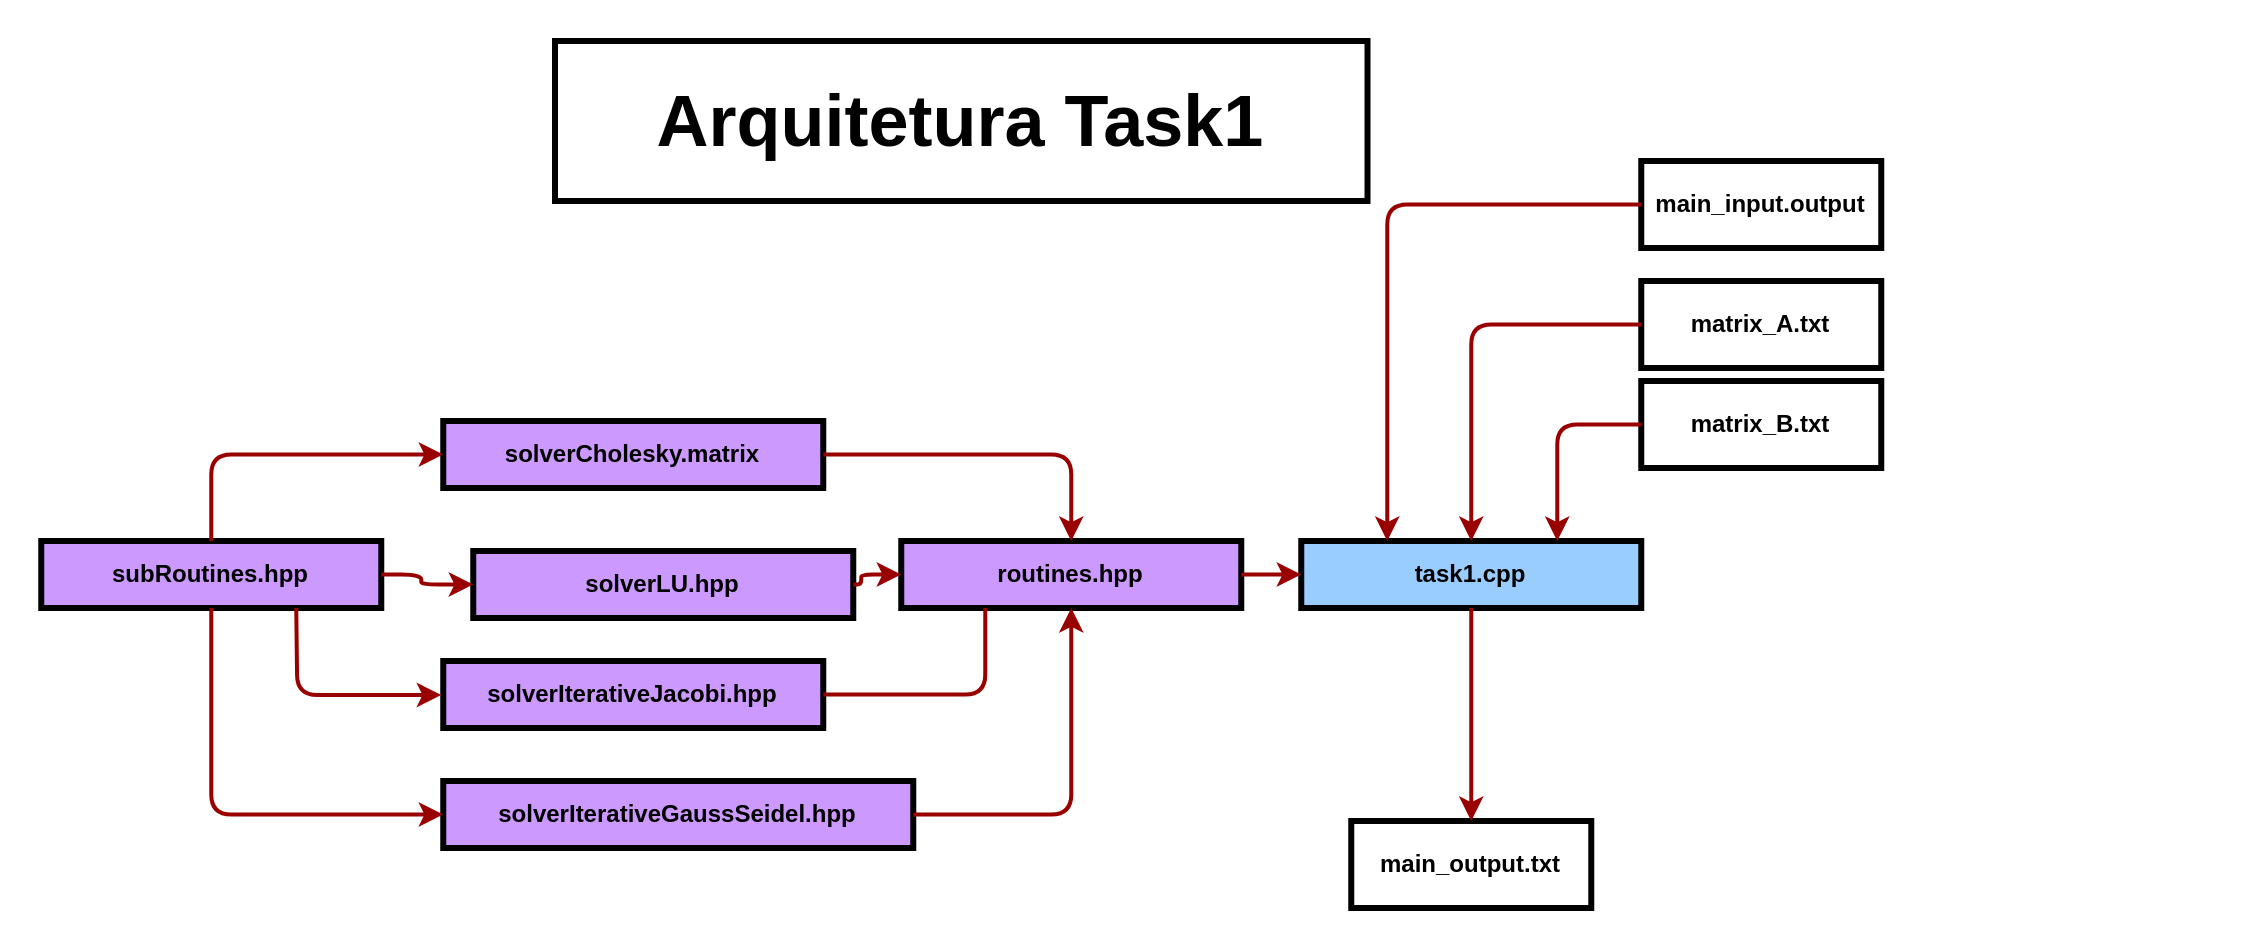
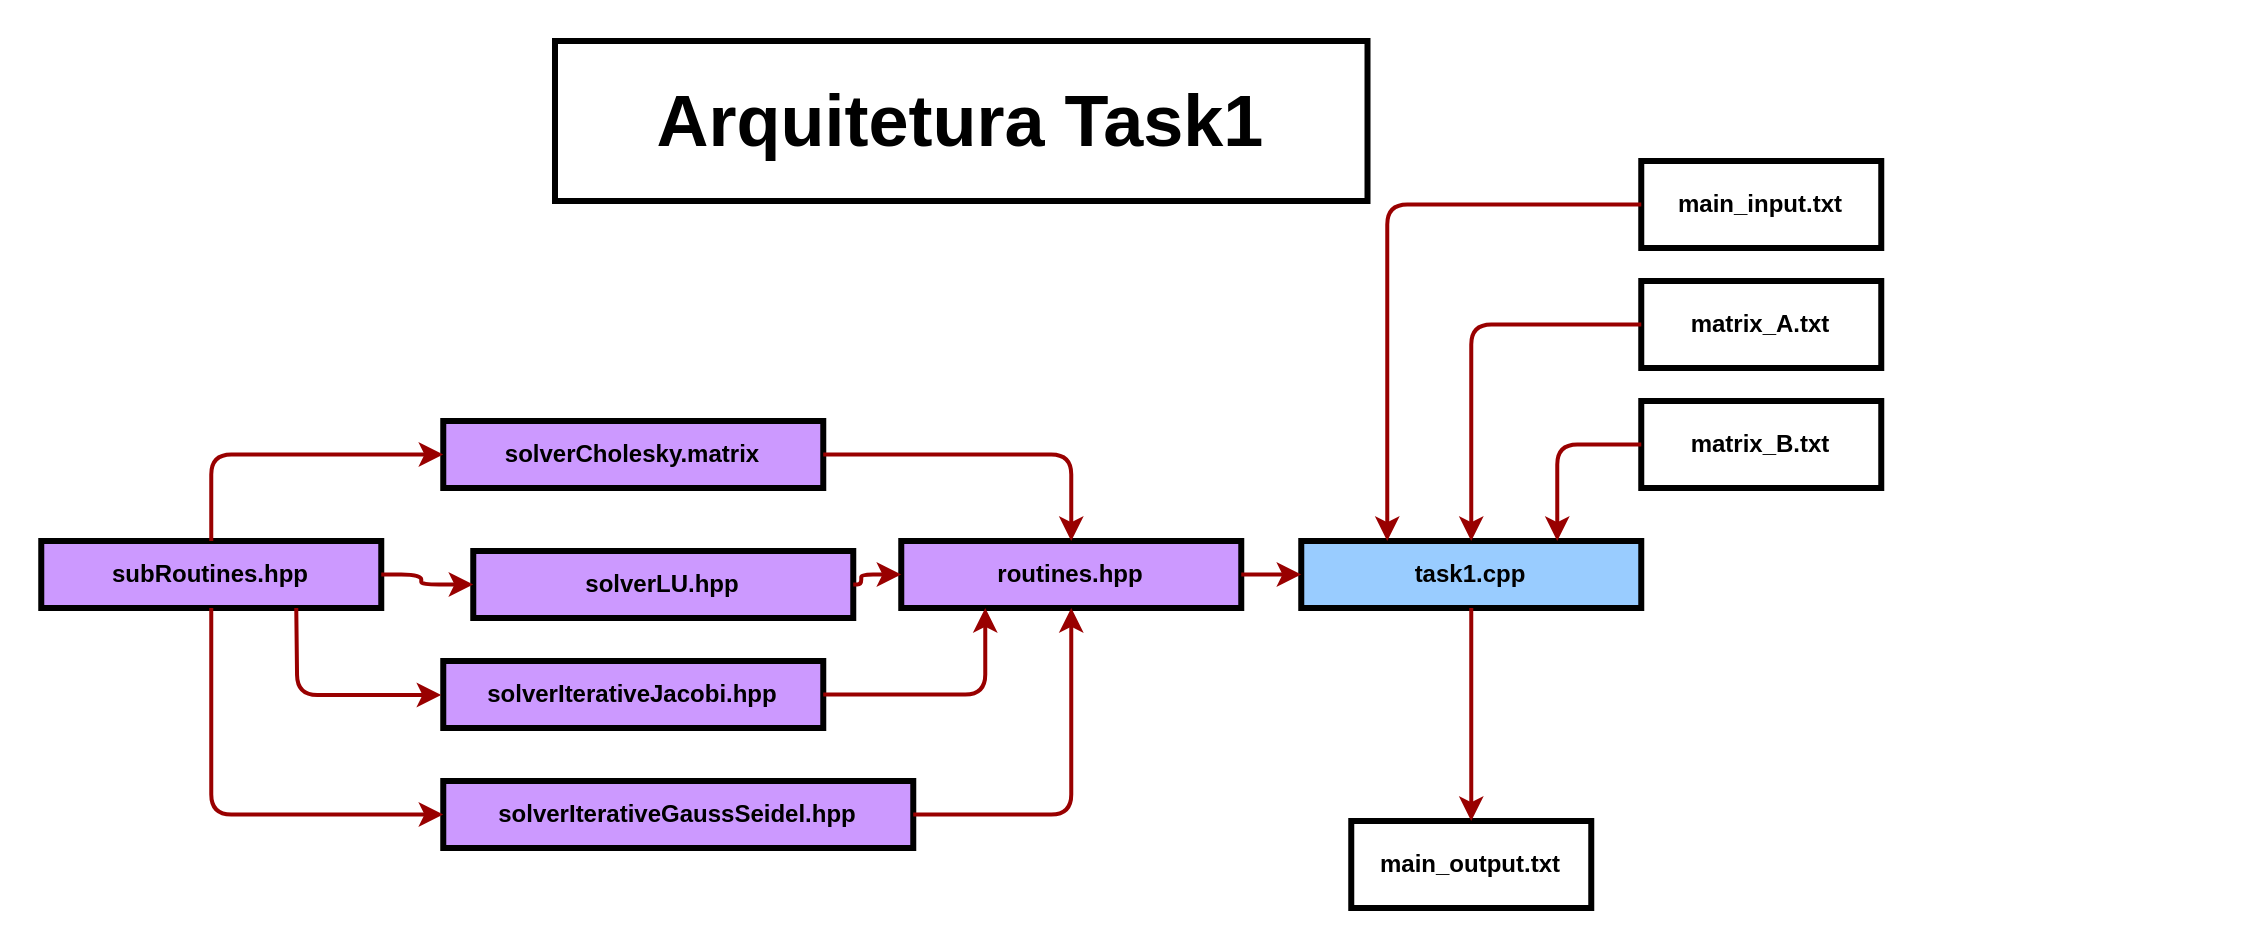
node "main_input.output": label "main_input.output" -> "main_input.txt"
node "matrix_B.txt": moved (1761, 425) -> (1761, 445)
edge "routines.hpp" -- "solverIterativeJacobi.hpp": arrowhead none -> classic
